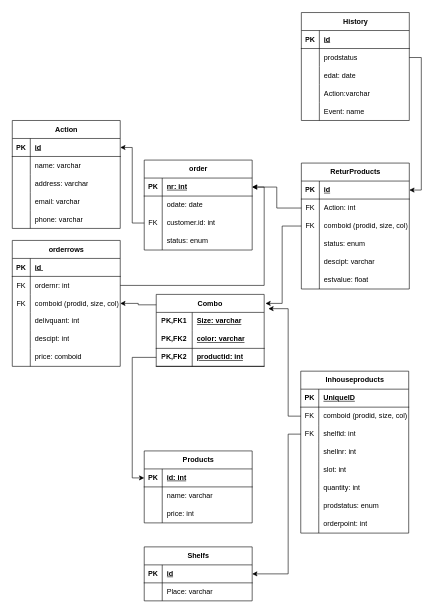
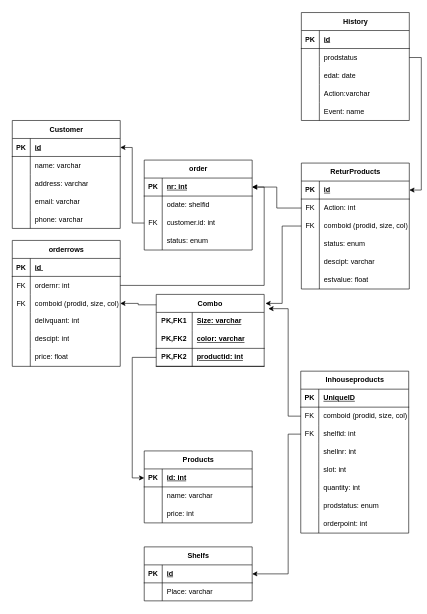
node "Action": label "Action" -> "Customer"
node "odate: date": label "odate: date" -> "odate: shelfid"
node "price: comboid": label "price: comboid" -> "price: float"
